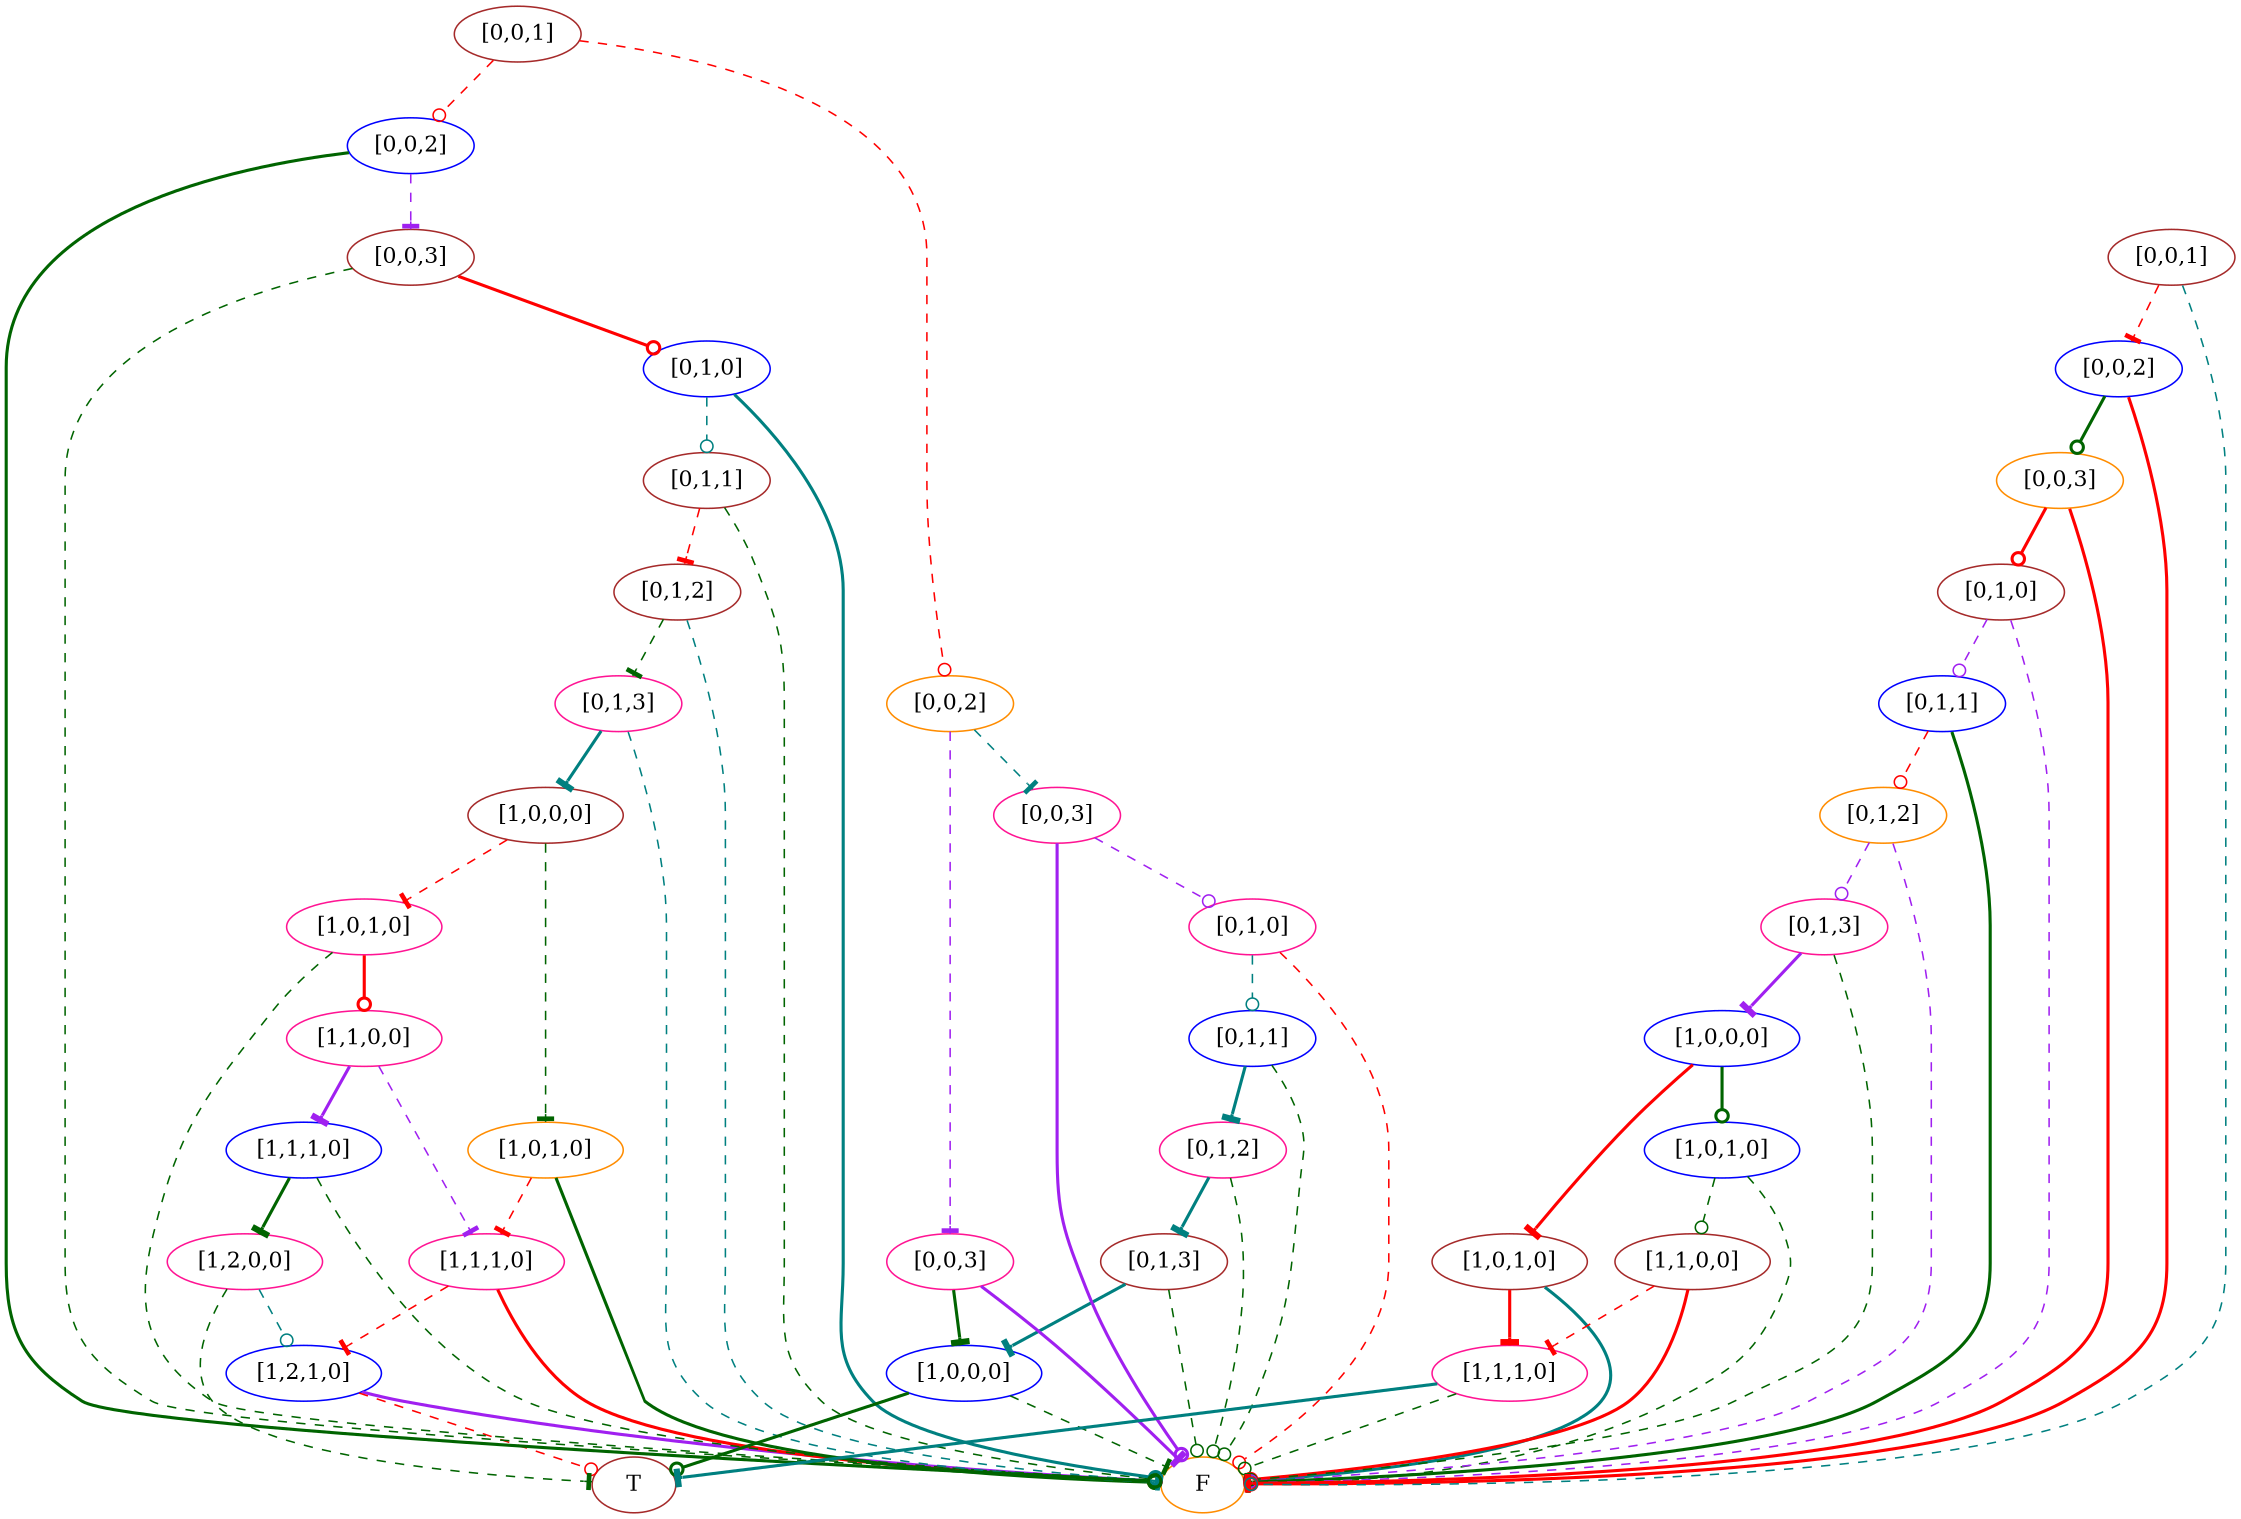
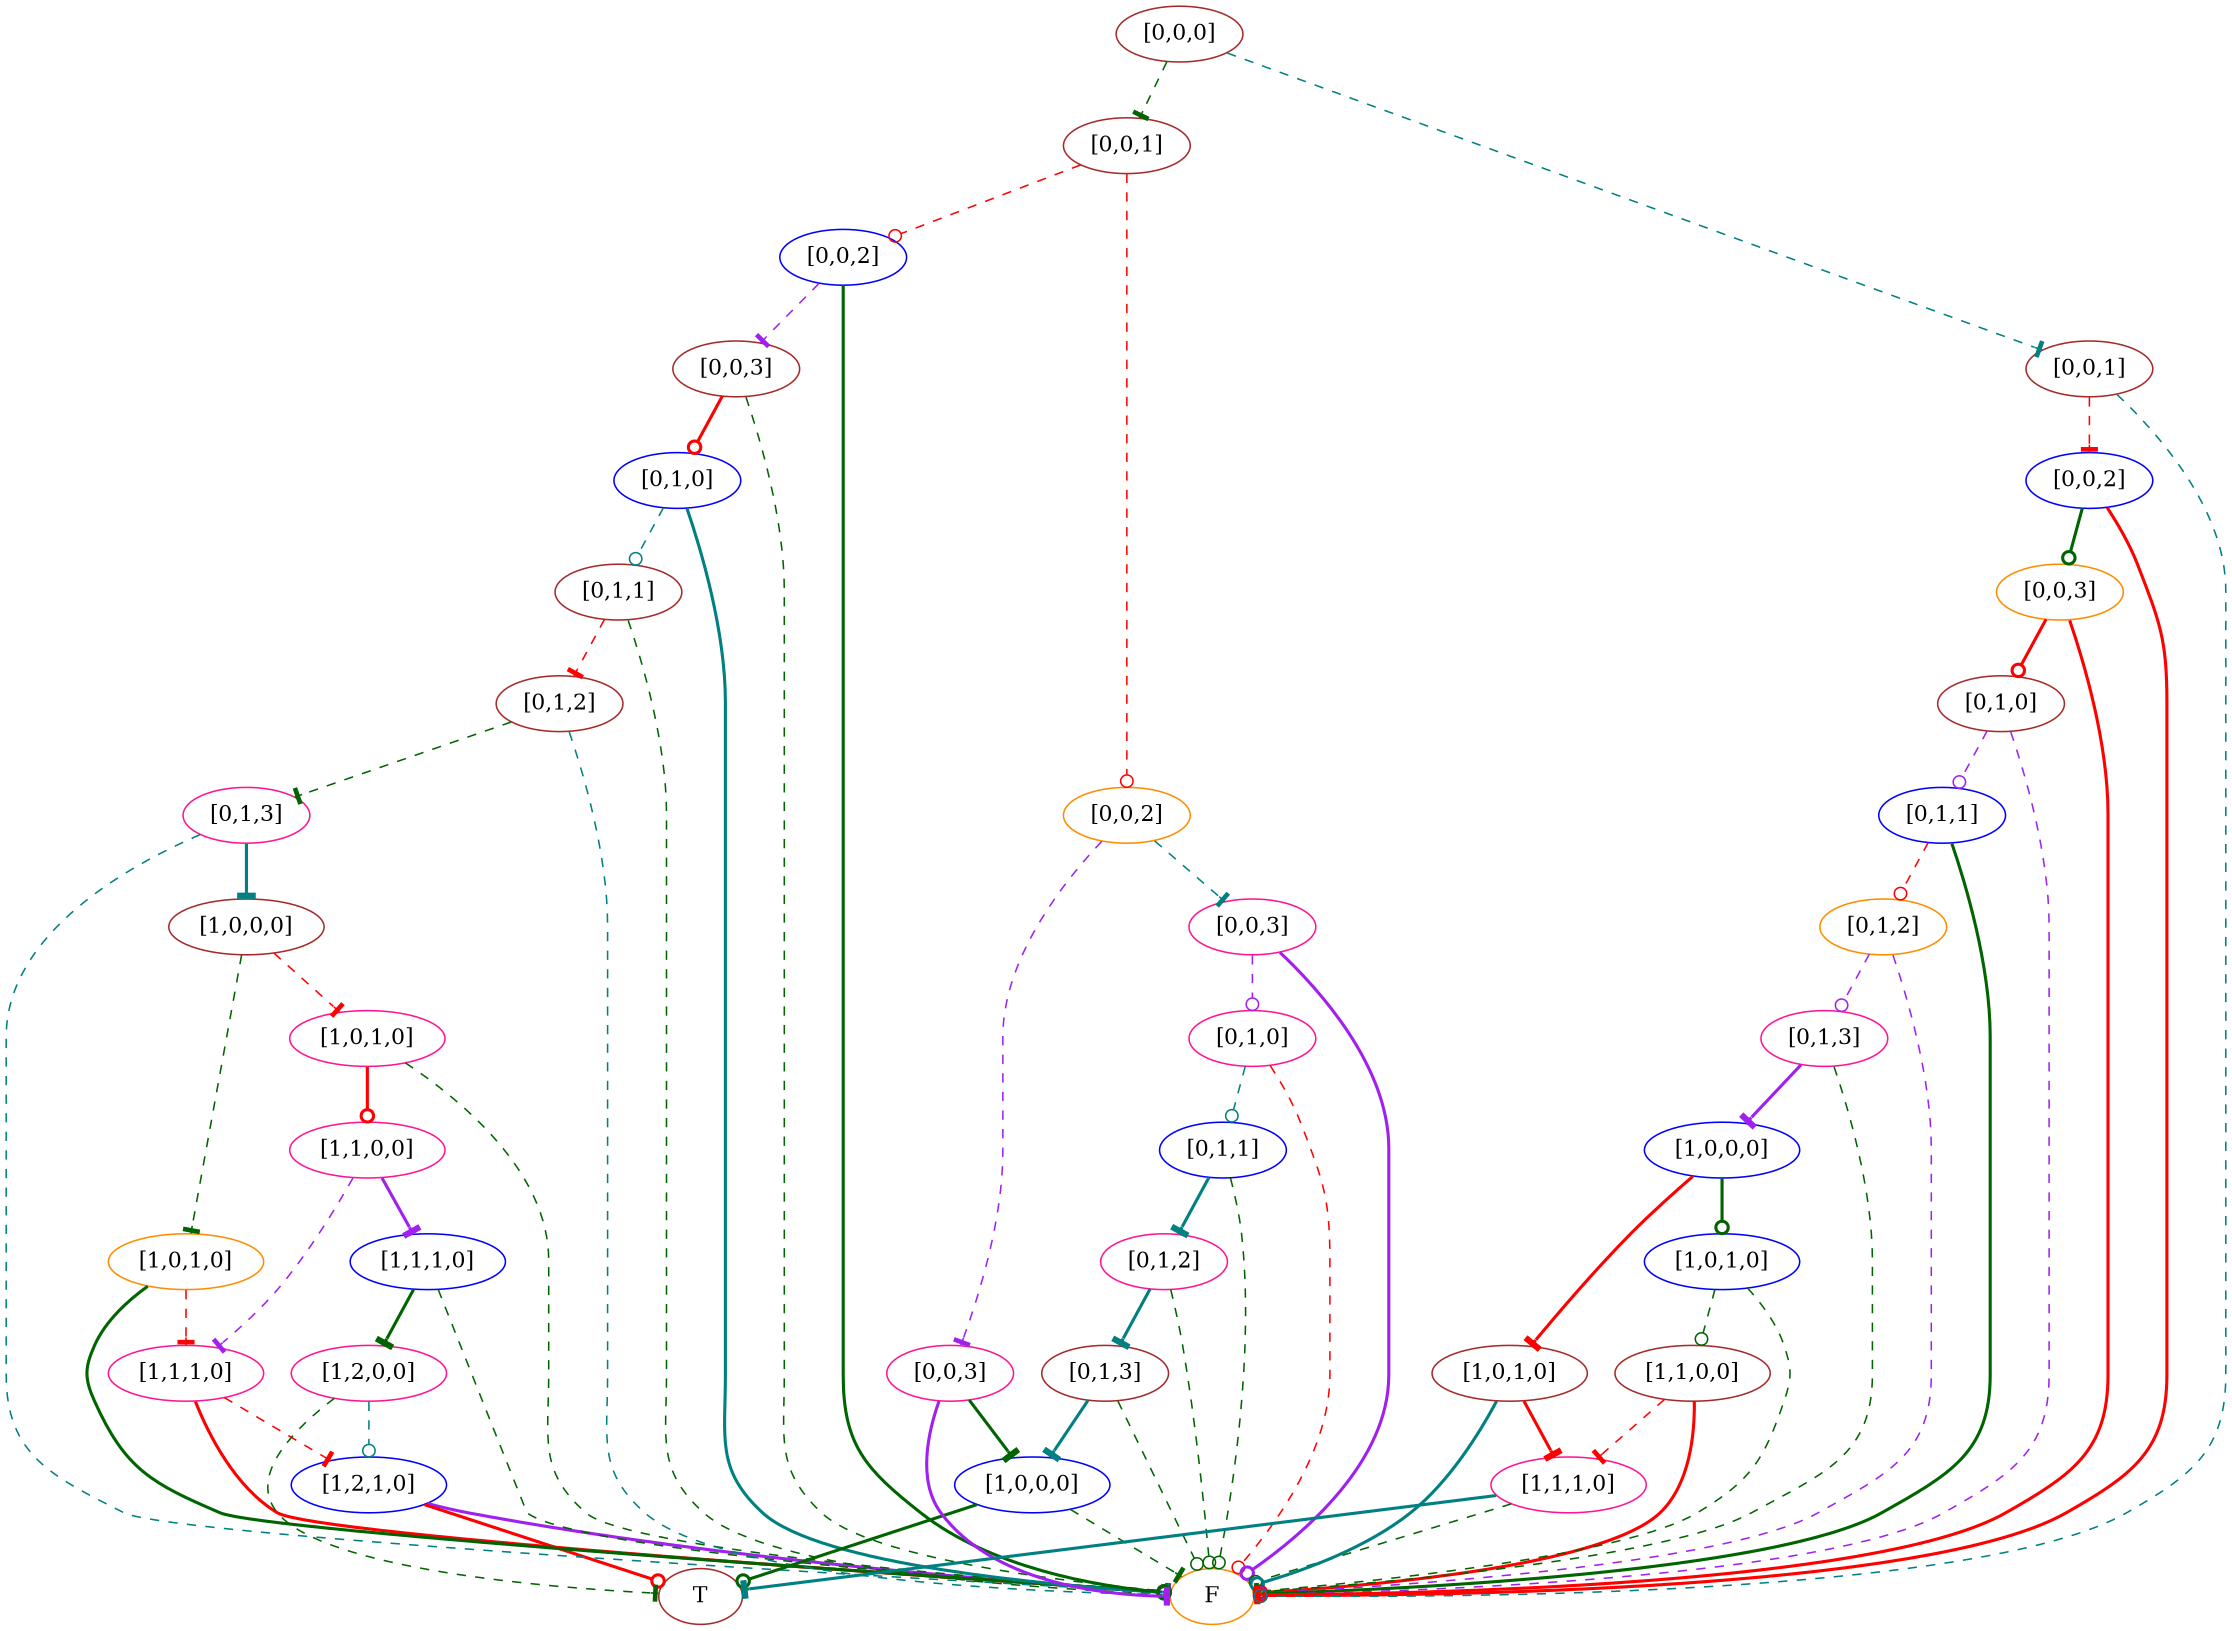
node "[0,0,0]": added
edge "[1,2,1,0]" -> "T": style dashed -> bold
edge "[1,2,1,0]" -> "F": arrowhead odot -> tee
